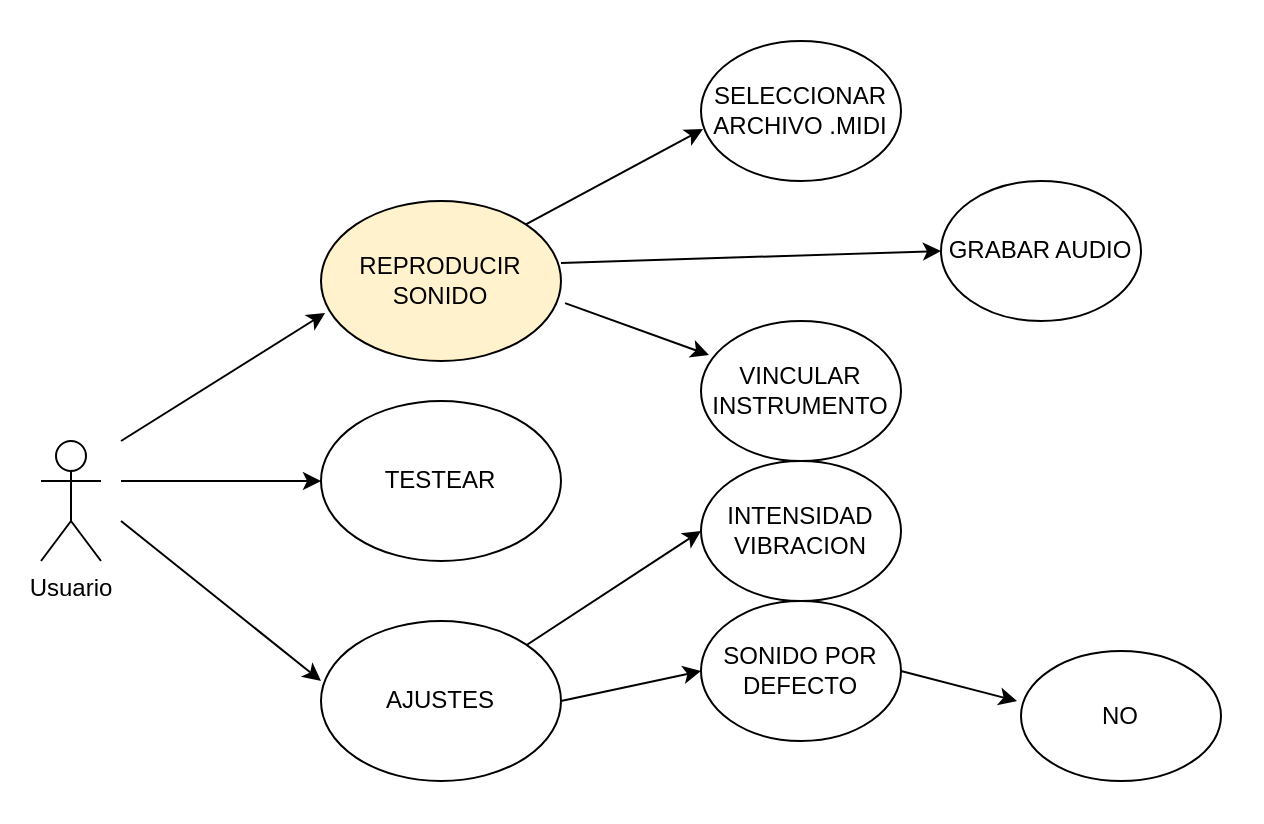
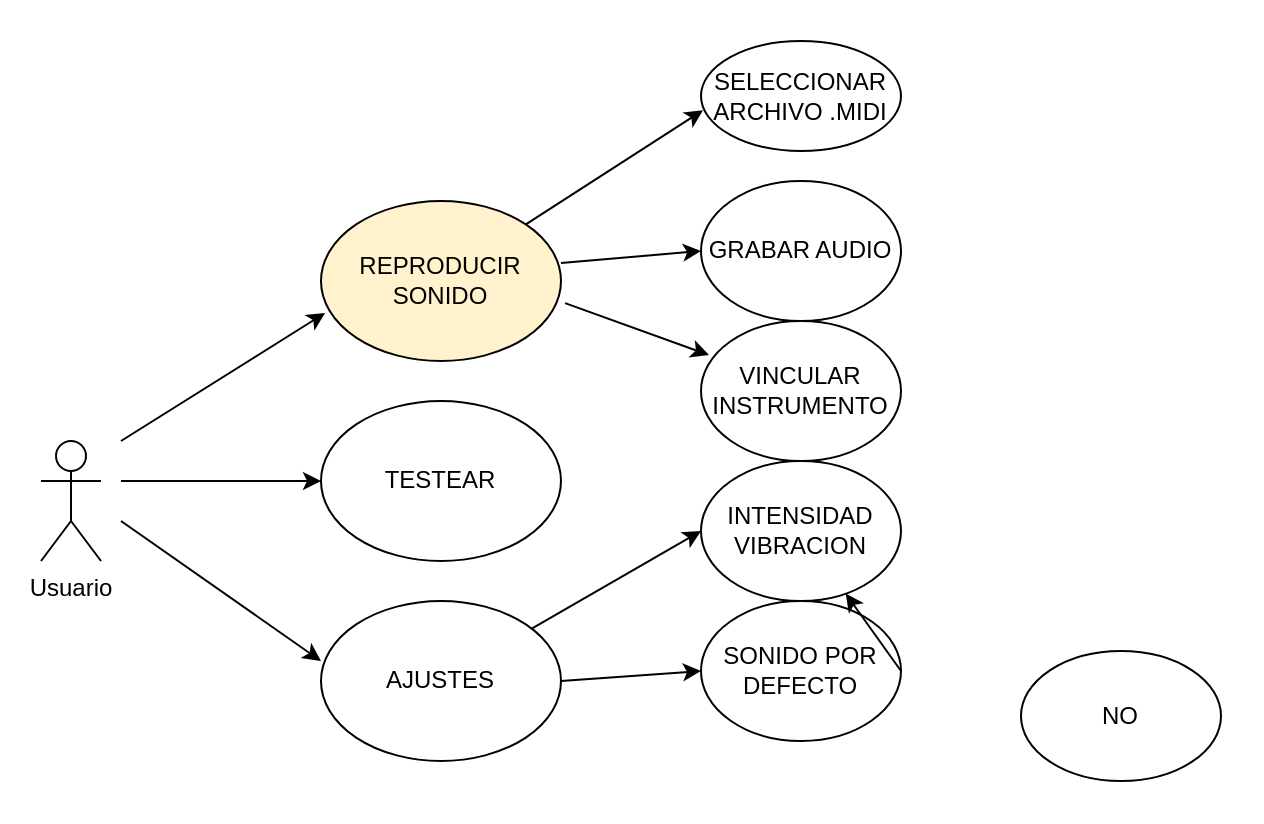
node "SELECCIONAR ARCHIVO .MIDI": size 200x140 -> 200x110
node "GRABAR AUDIO": moved (1041, 251) -> (801, 251)
edge "SONIDO POR DEFECTO" -> "NO": now "SONIDO POR DEFECTO" -> "INTENSIDAD VIBRACION"
node "AJUSTES": moved (441, 701) -> (441, 681)
